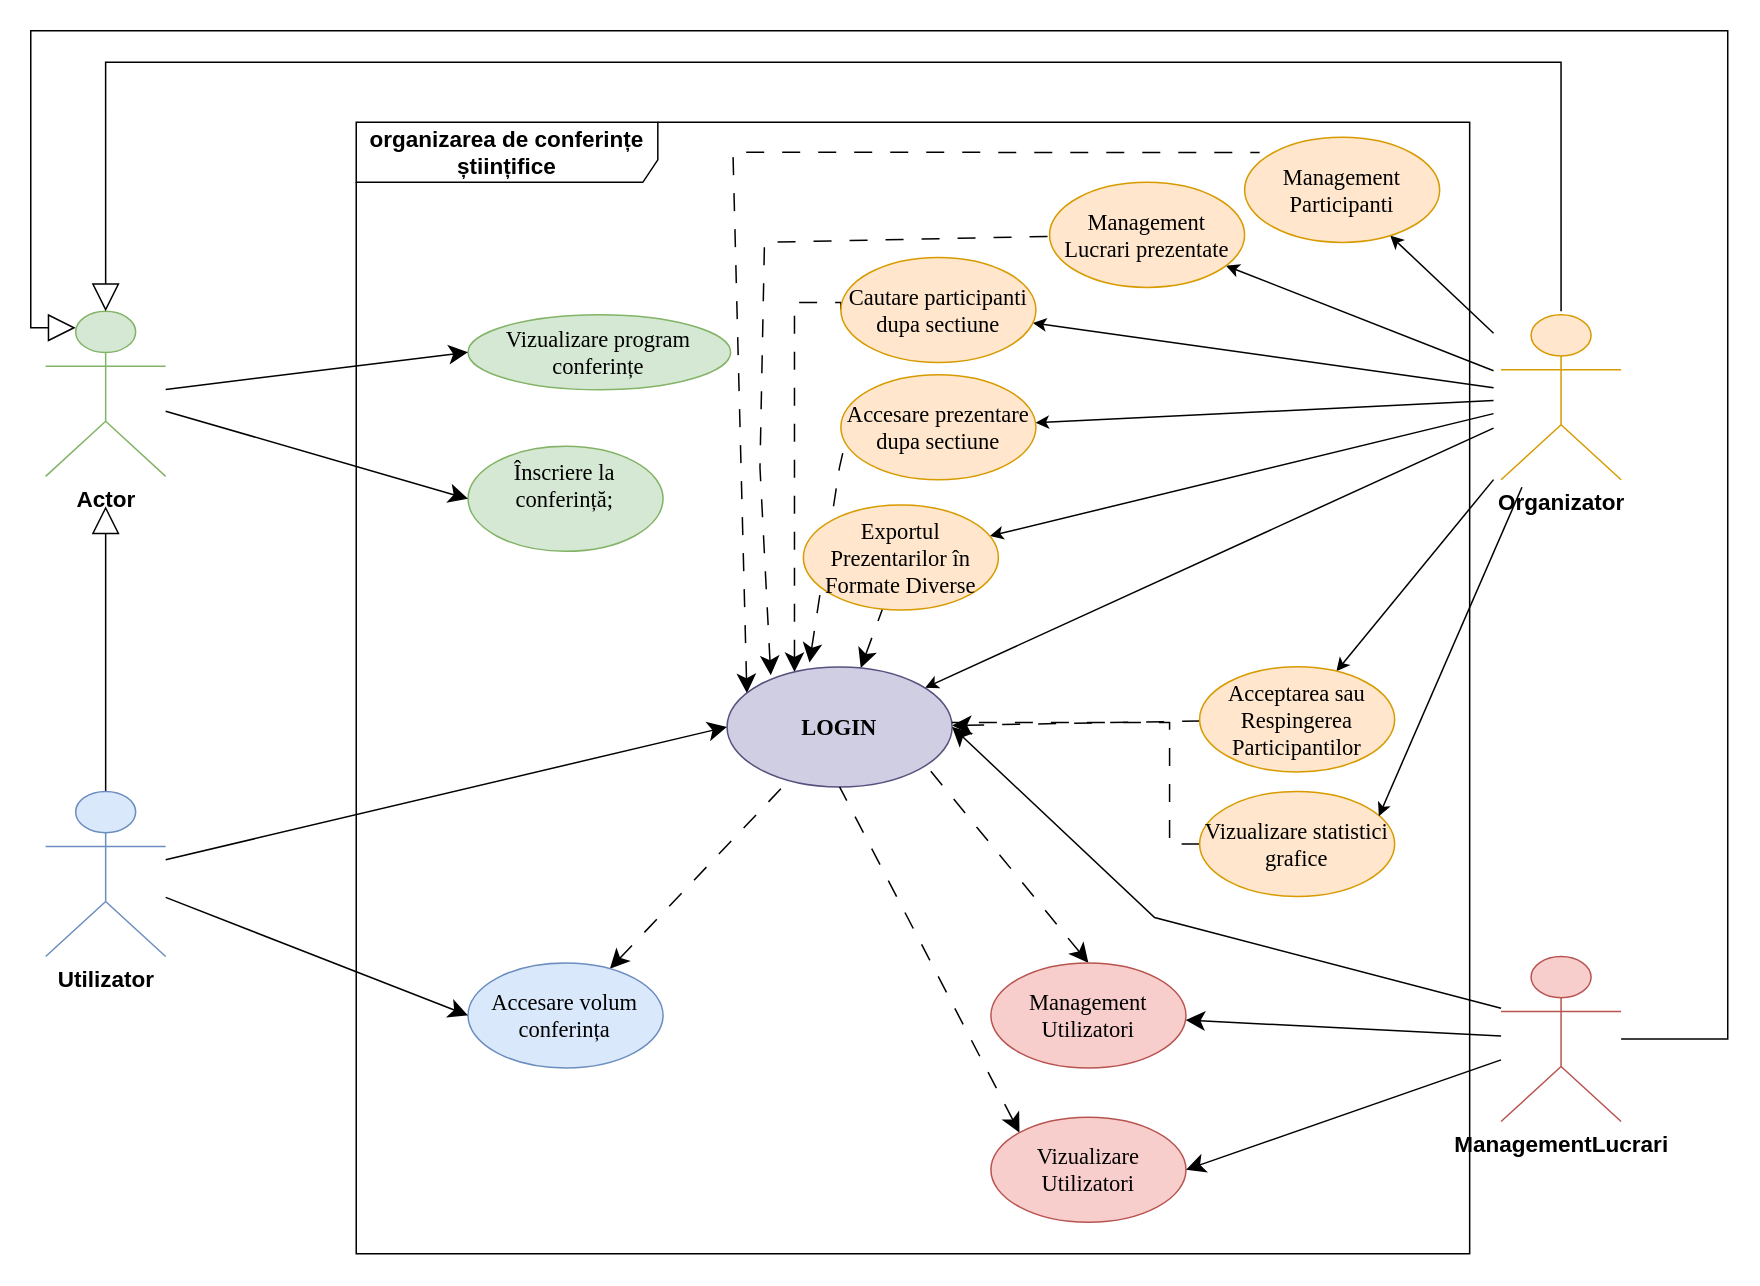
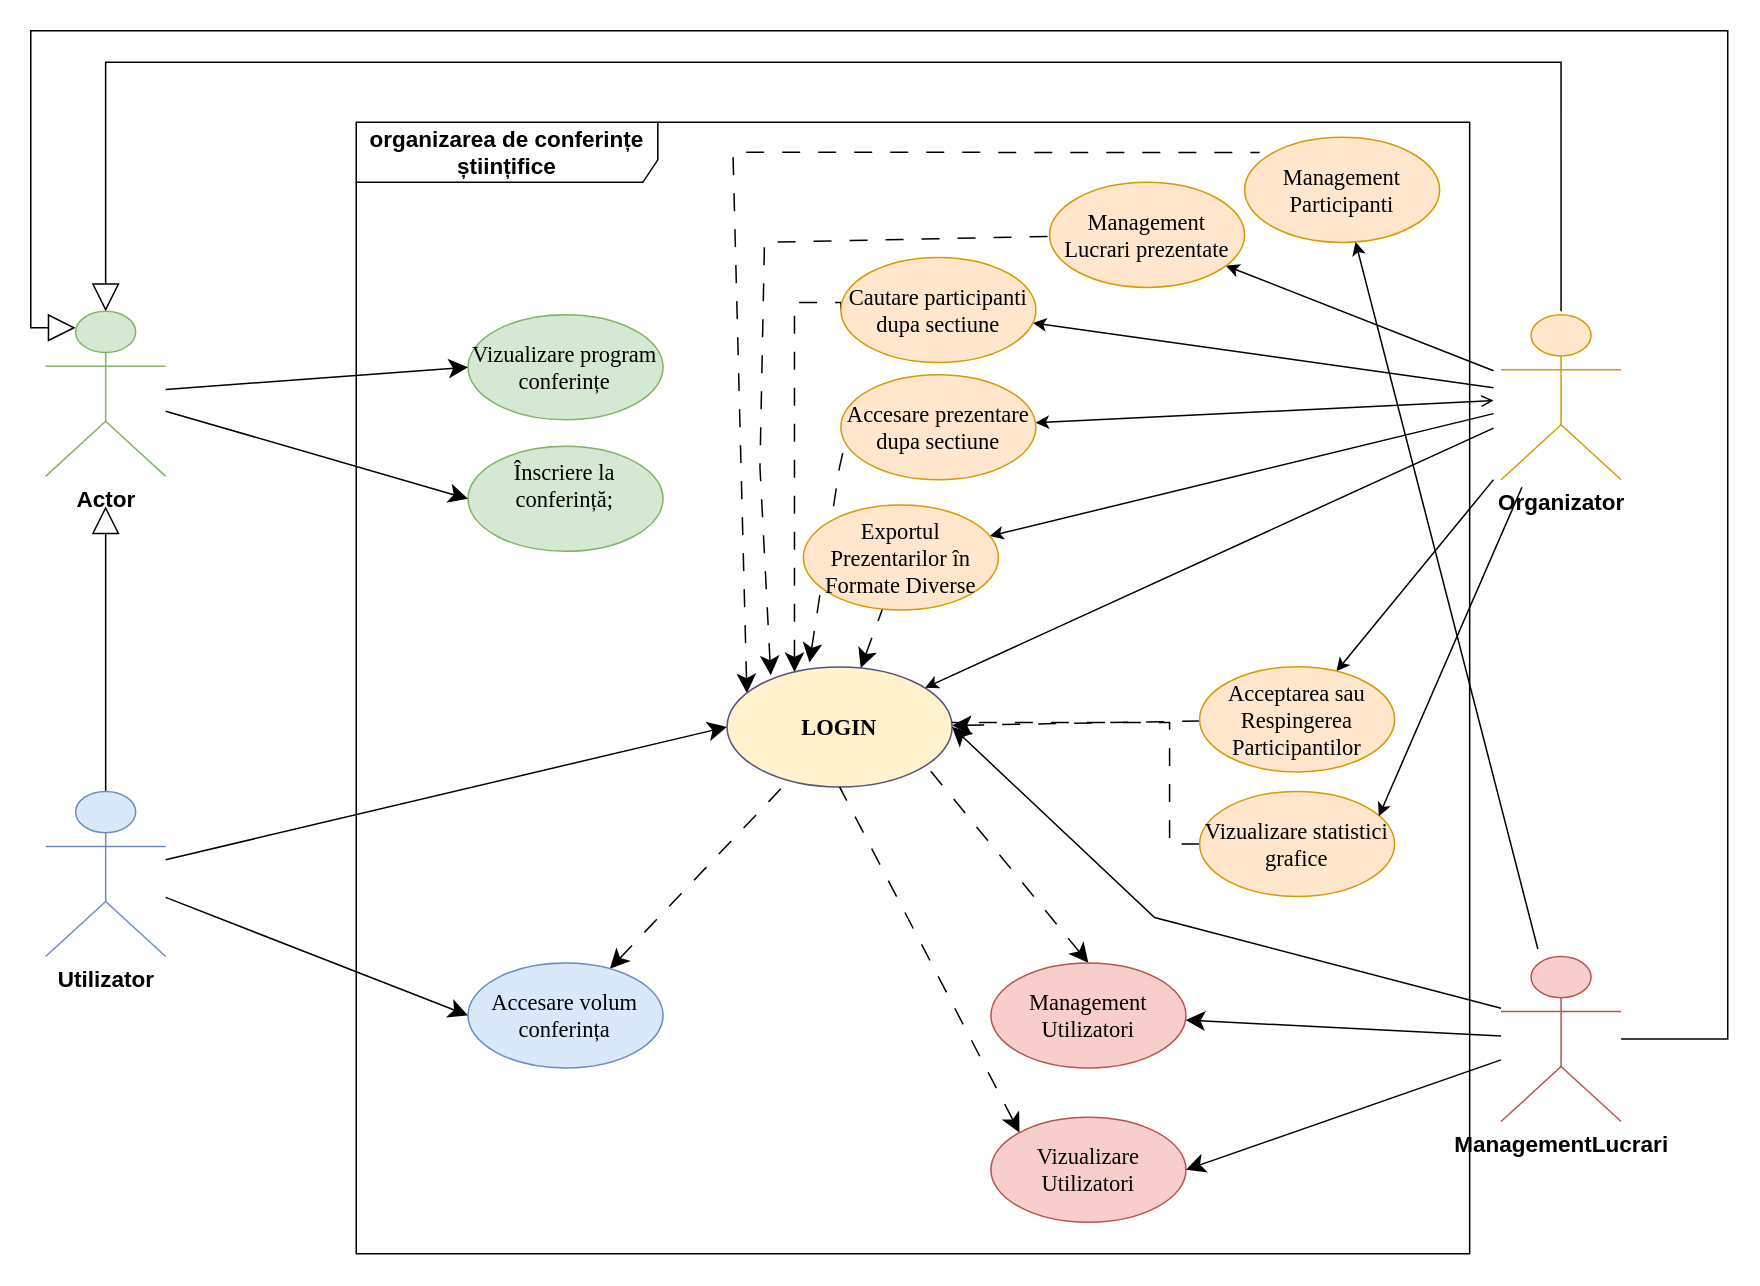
edge "Organizator" -> "ManagementParticipanti": now "ManagementLucrari" -> "ManagementParticipanti"
node "Vizualizare program conferințe": size 263x75 -> 195x105
edge "Organizator" -> "Accesare prezentare dupa sectiune": arrowhead none -> open
node "LOGIN": fillcolor #d0cee2 -> #fff2cc
